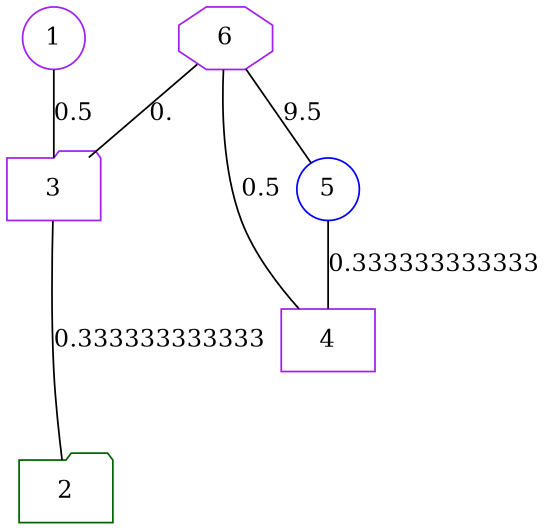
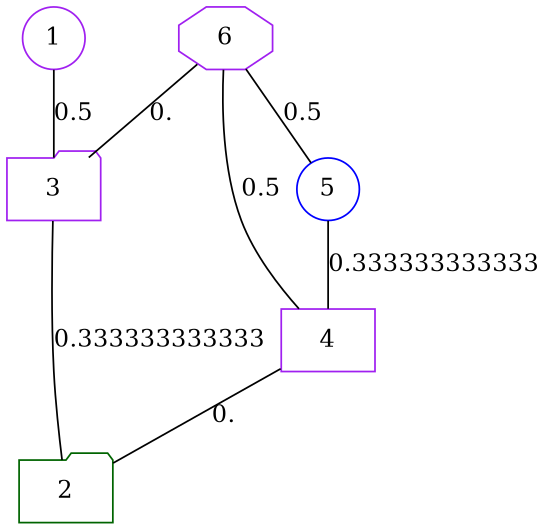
edge "6" -- "5": label "9.5" -> "0.5"
edge "4" -- "2": added, label "0."
